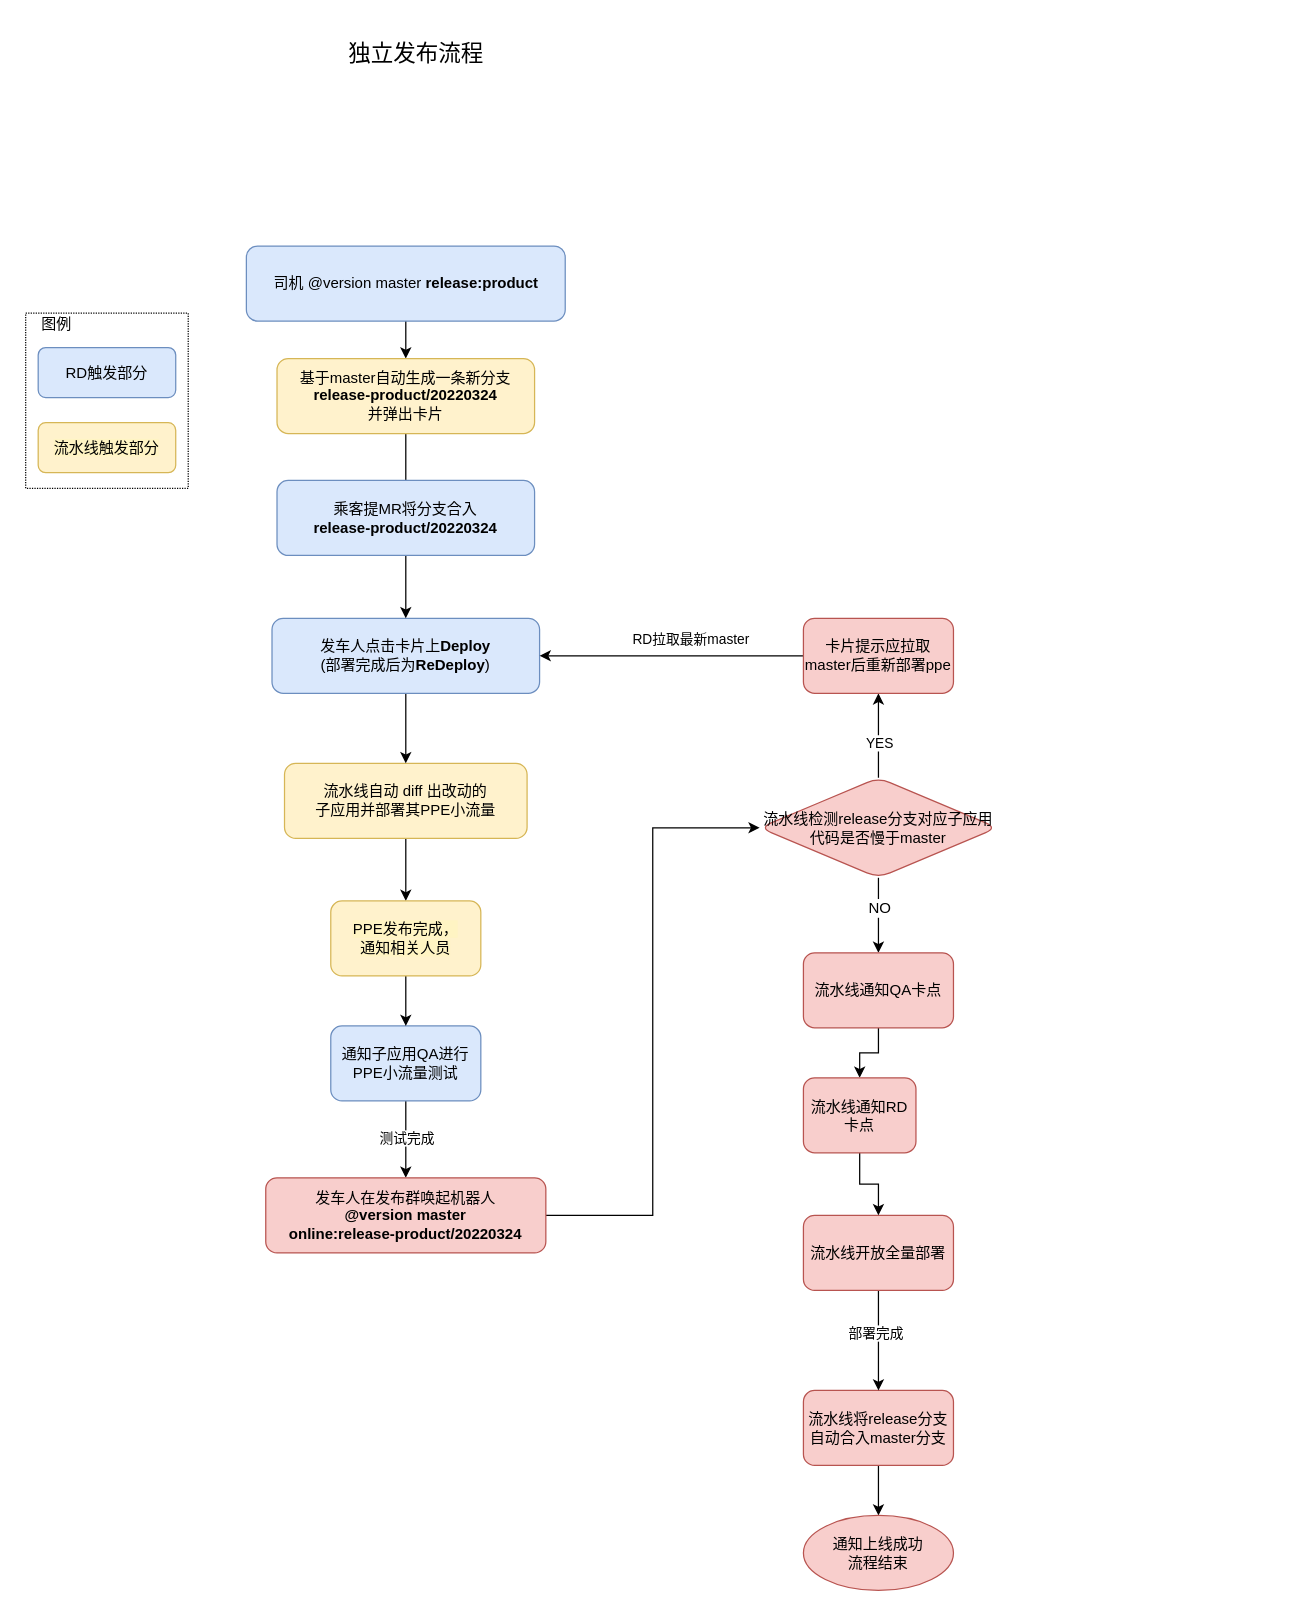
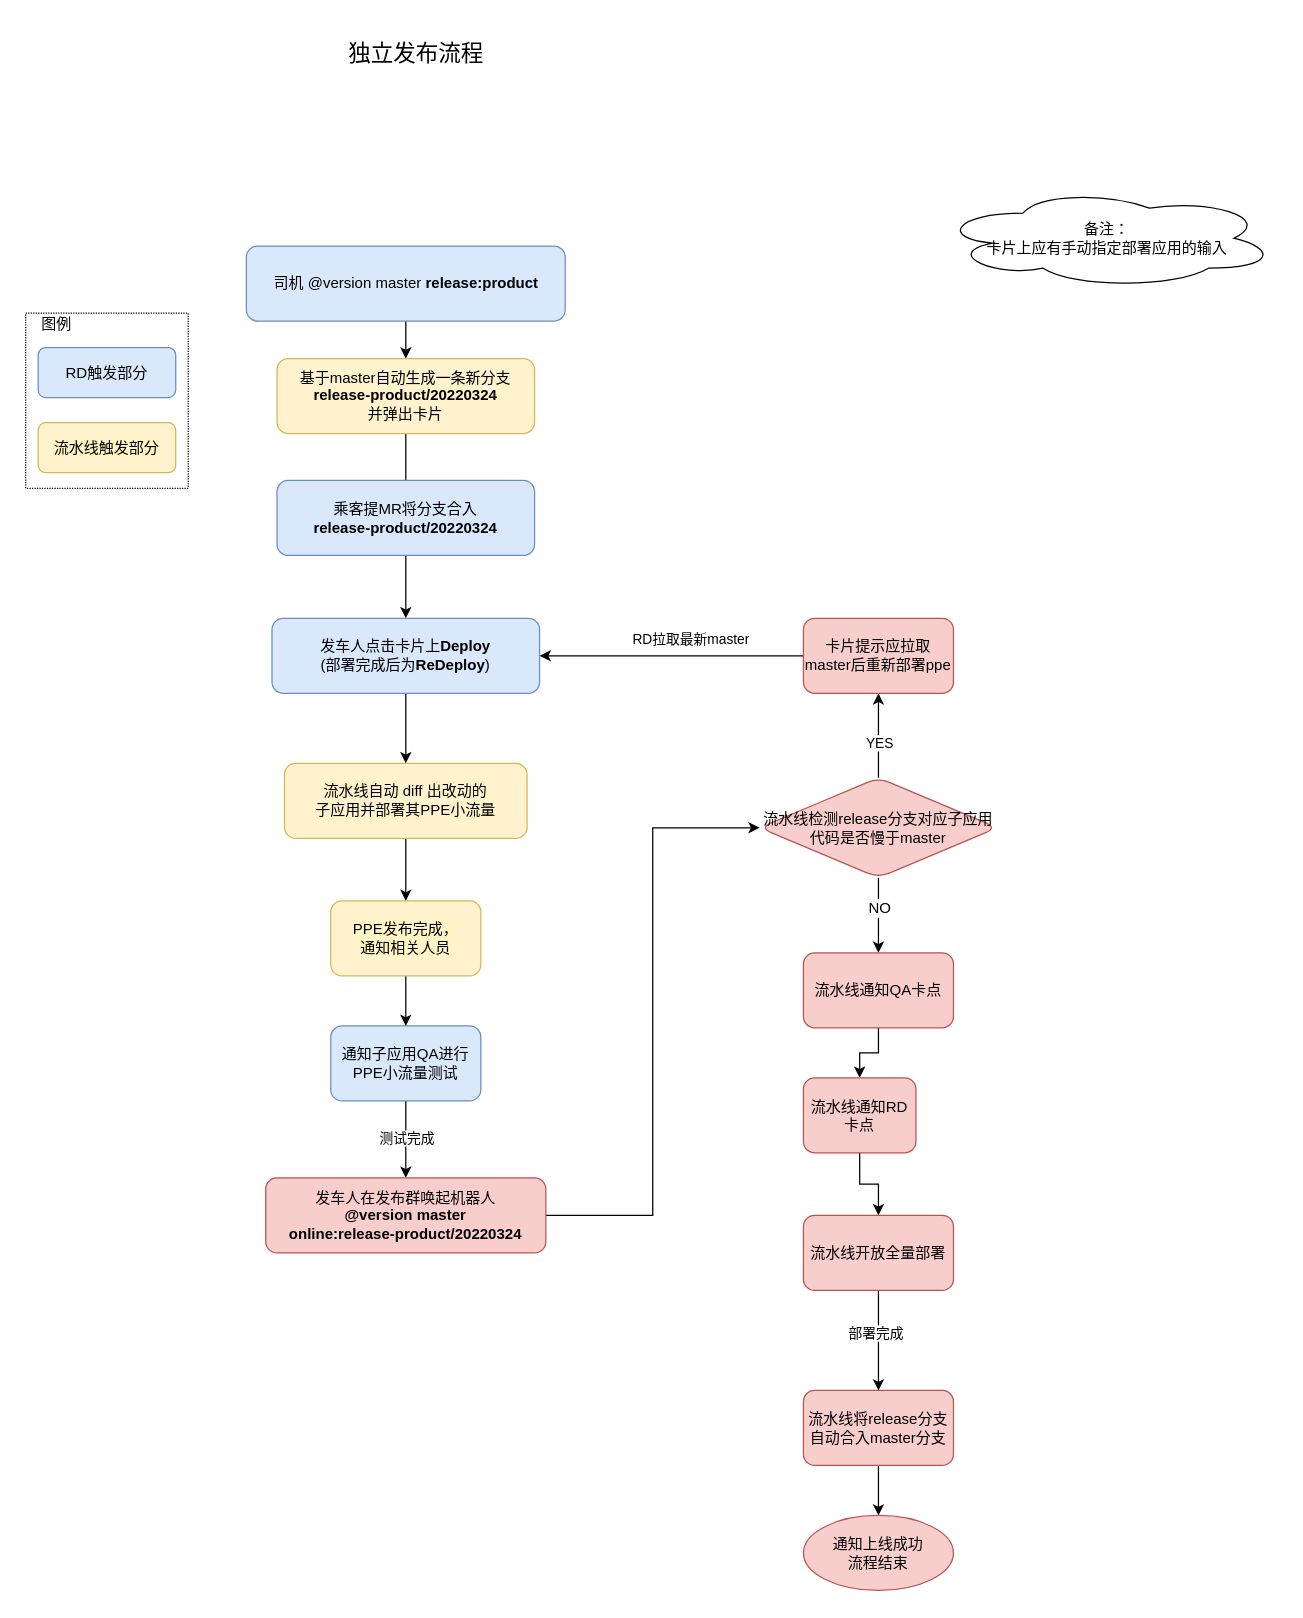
node "备注： 卡片上应有手动指定部署应用的输入": added
